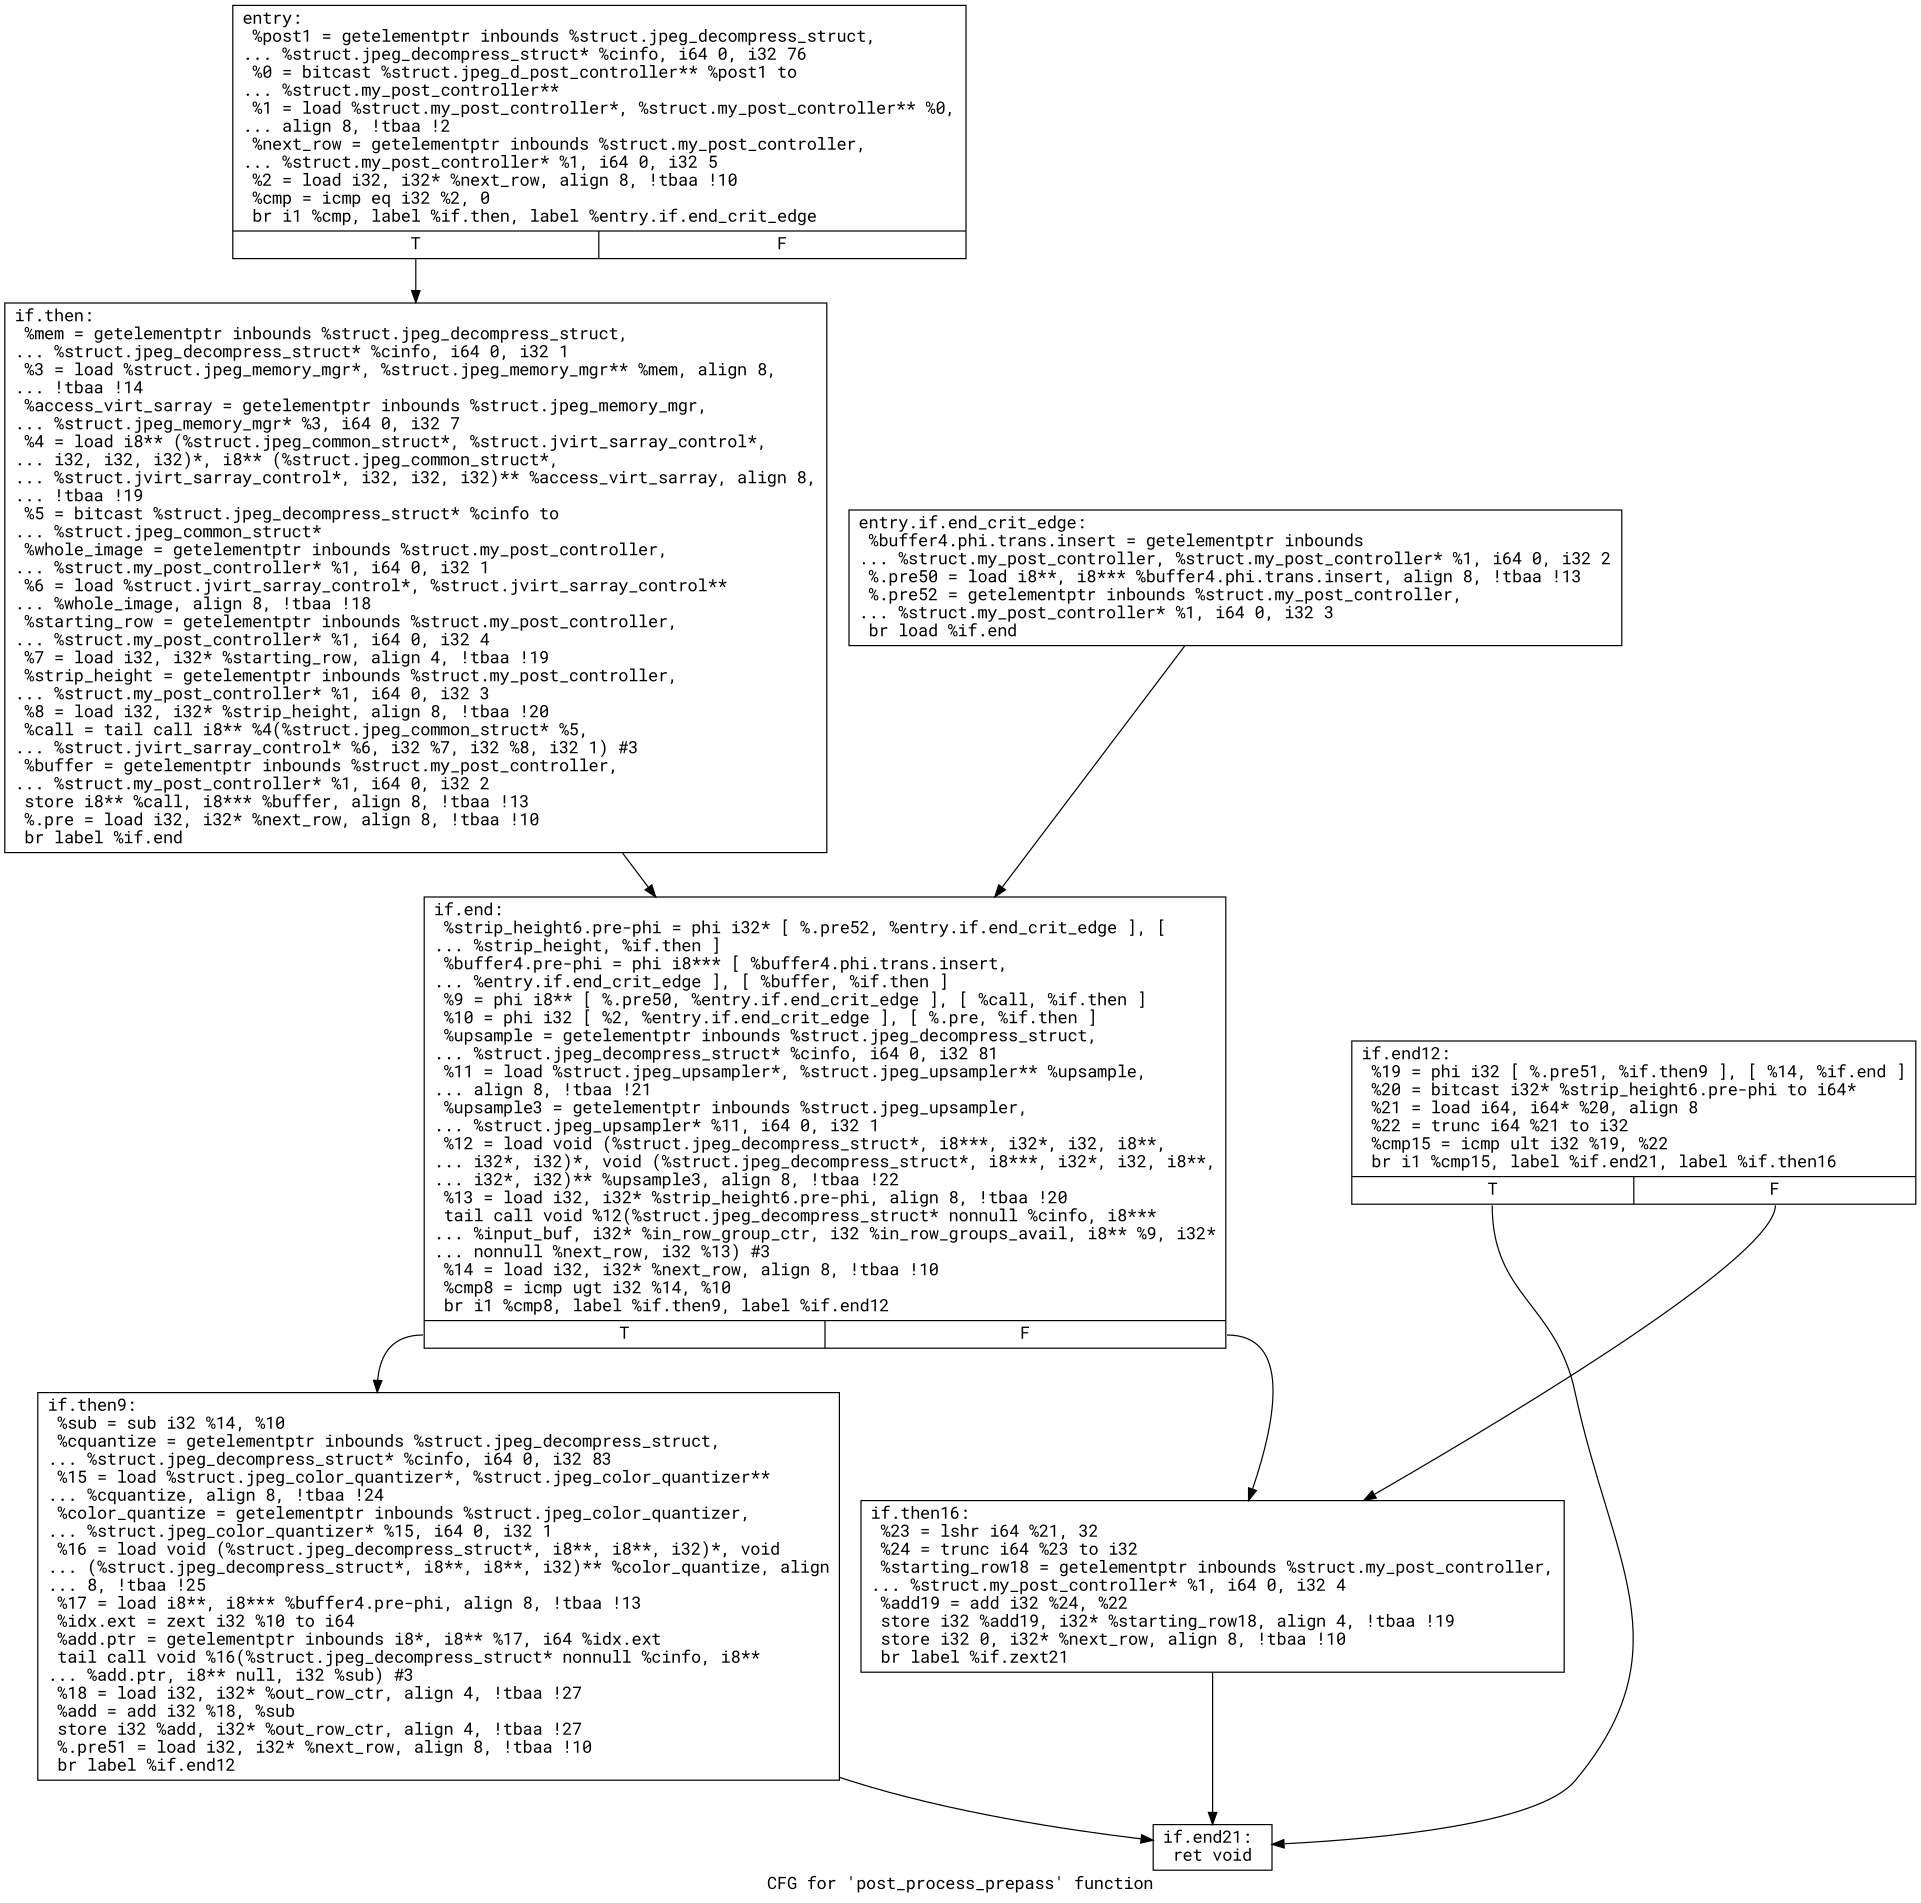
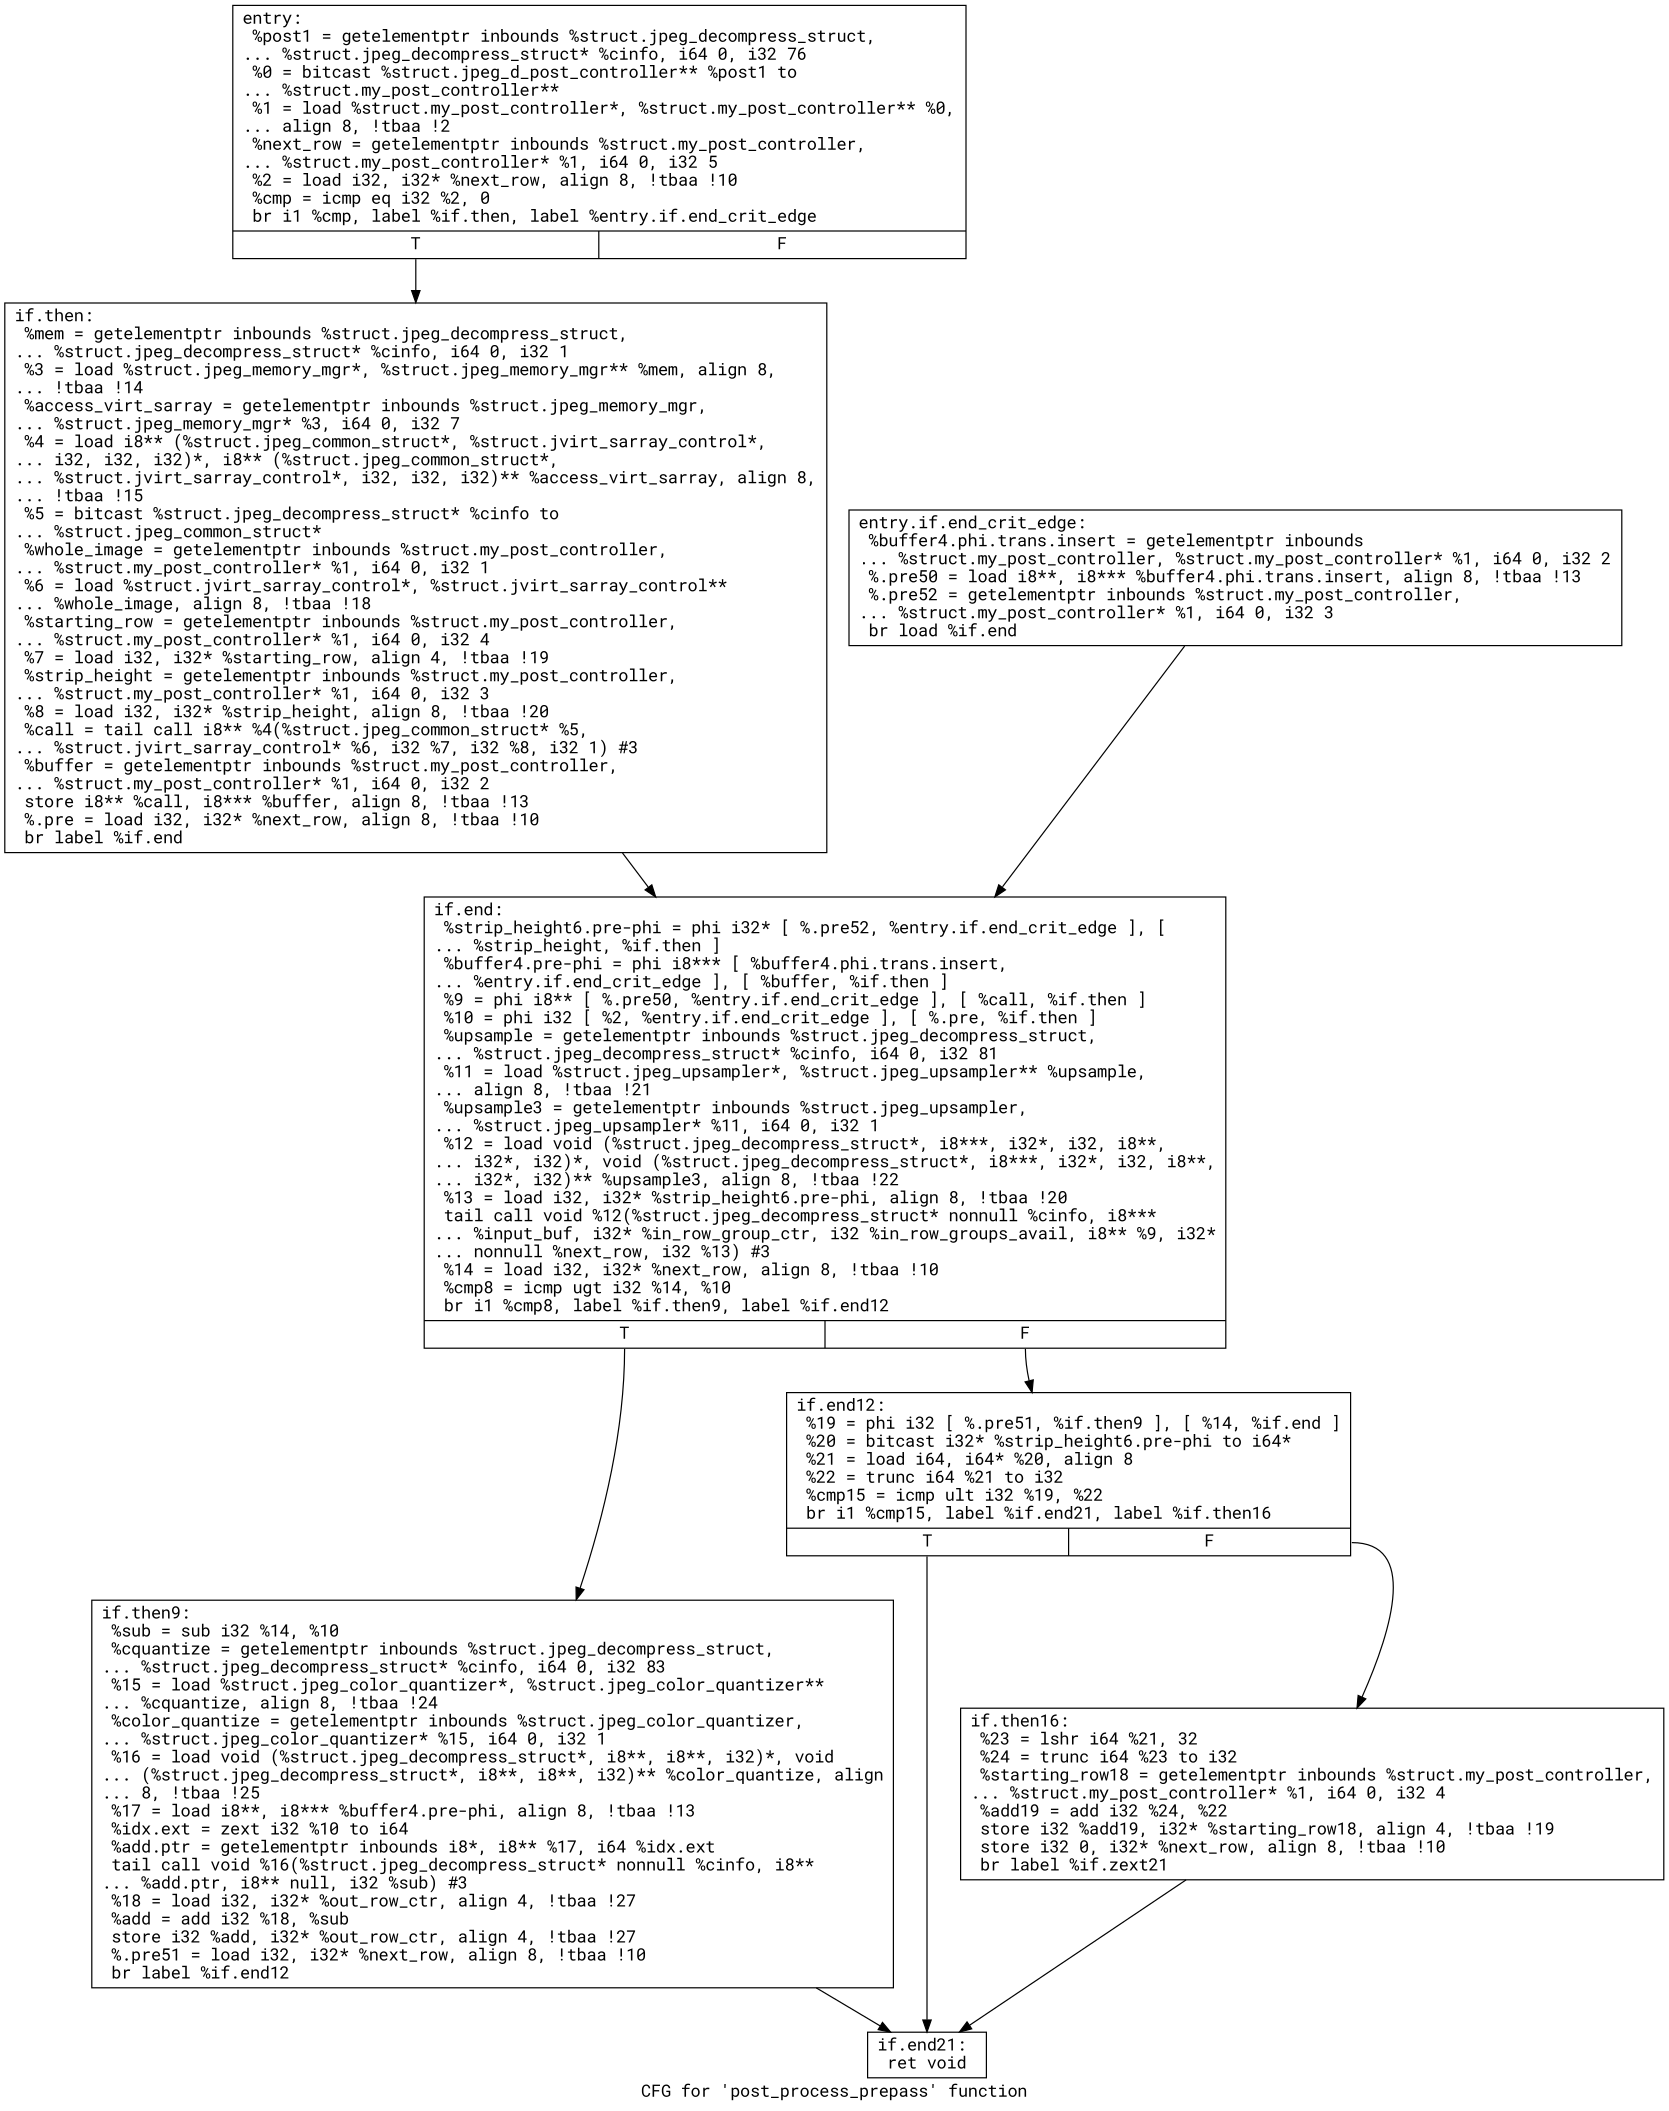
node "if.then:": text "... !tbaa !19" -> "... !tbaa !15"
edge "if.end:" -> "if.then16:": now "if.end:" -> "if.end12:"
